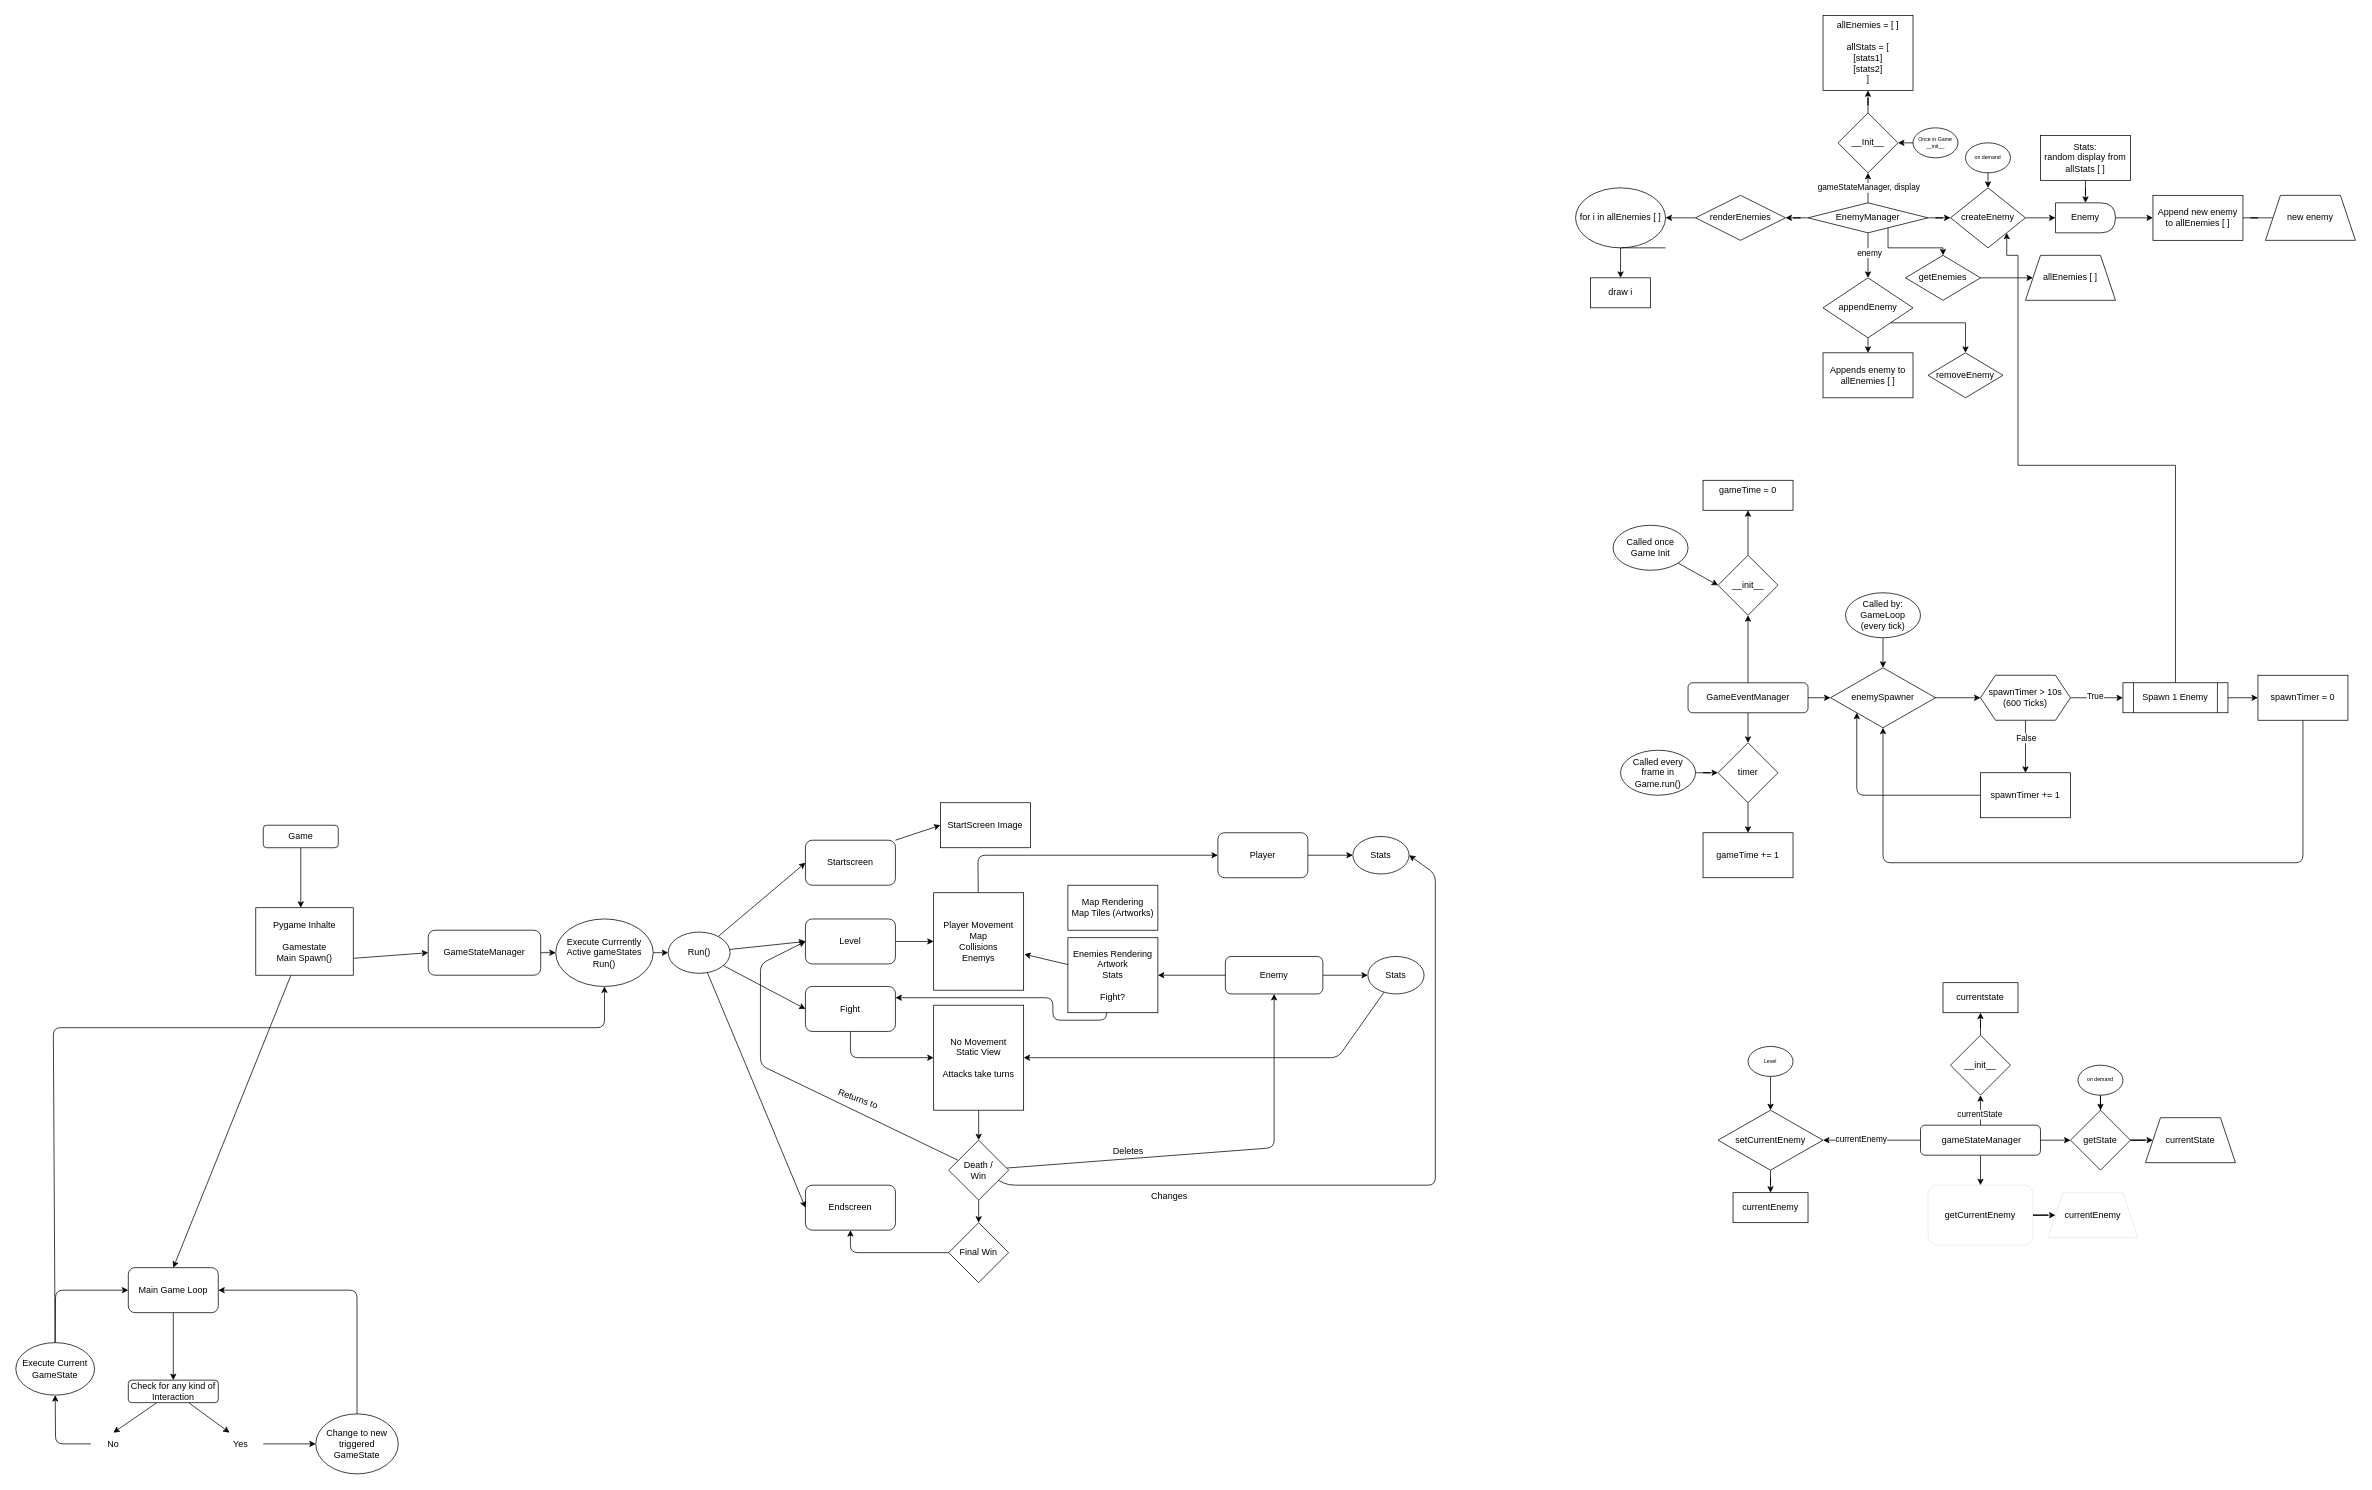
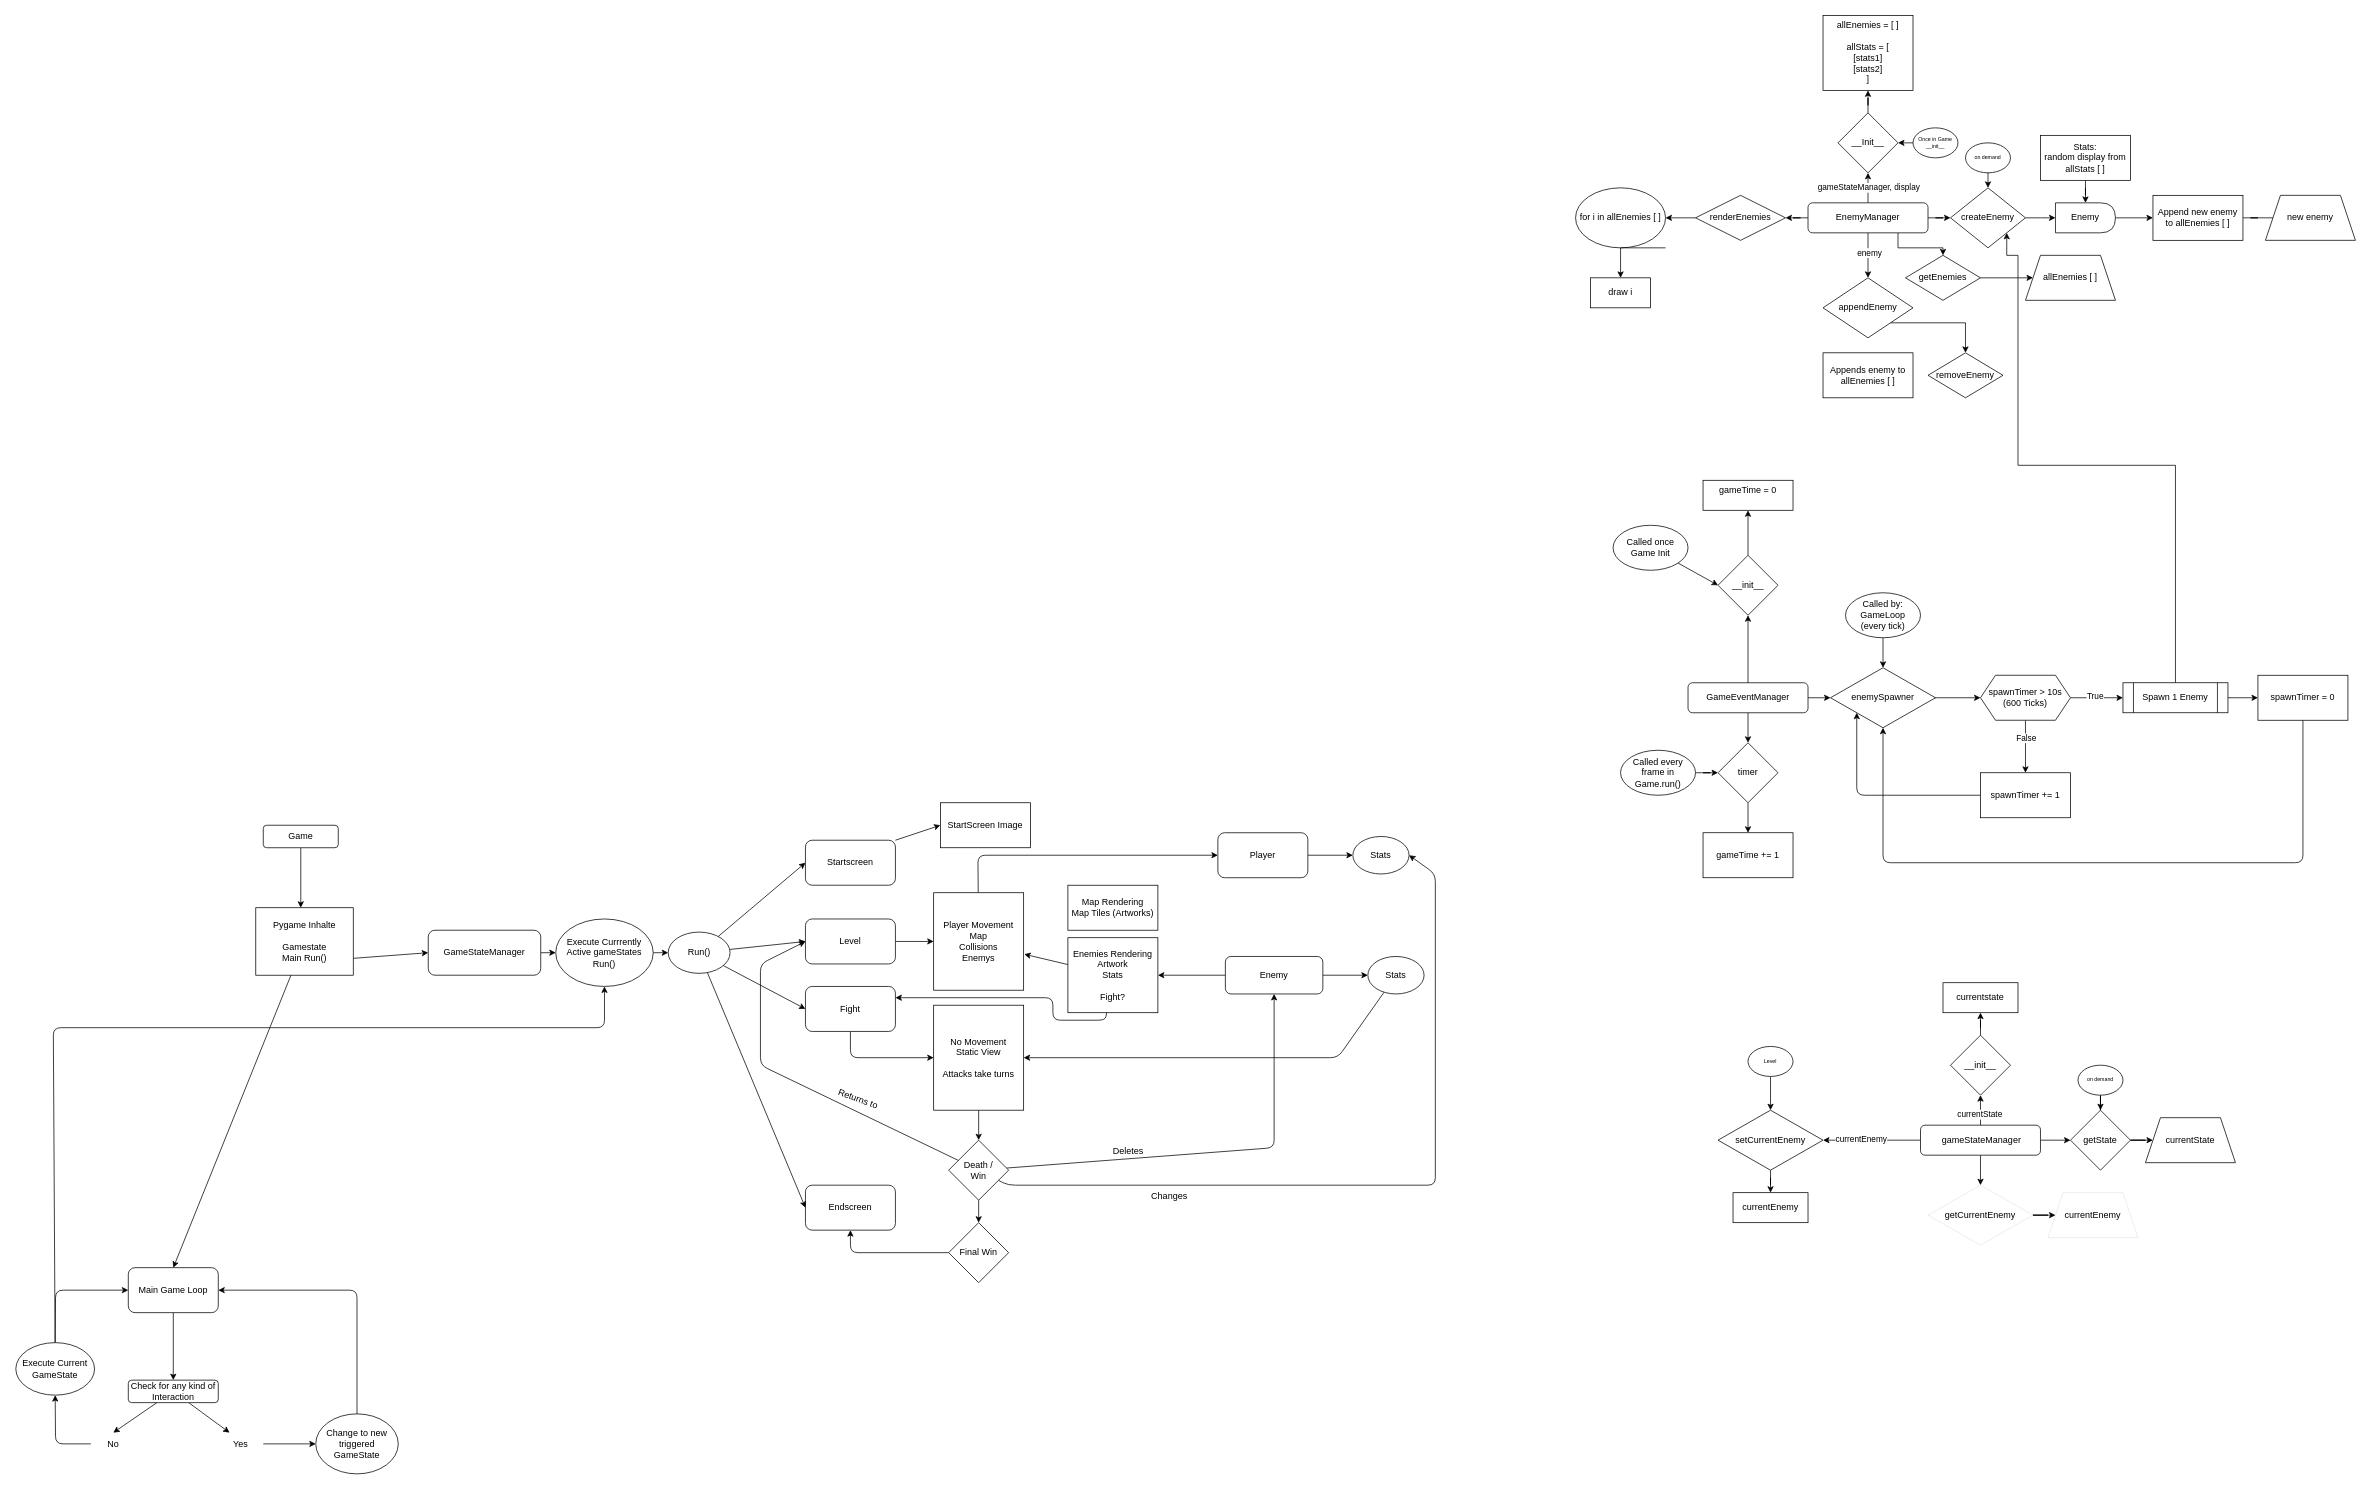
node "EnemyManager": shape diamond -> rounded rectangle
edge "appendEnemy" -> "Appends enemy to allEnemies [ ]": removed
node "Pygame Inhalte Gamestate Main Spawn()": label "Pygame Inhalte Gamestate Main Spawn()" -> "Pygame Inhalte Gamestate Main Run()"
node "getCurrentEnemy": shape rounded rectangle -> diamond
